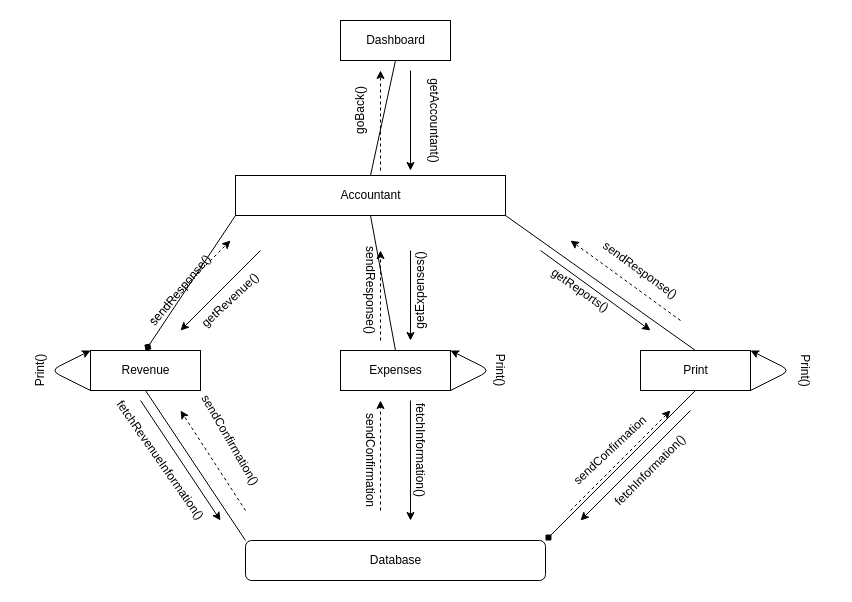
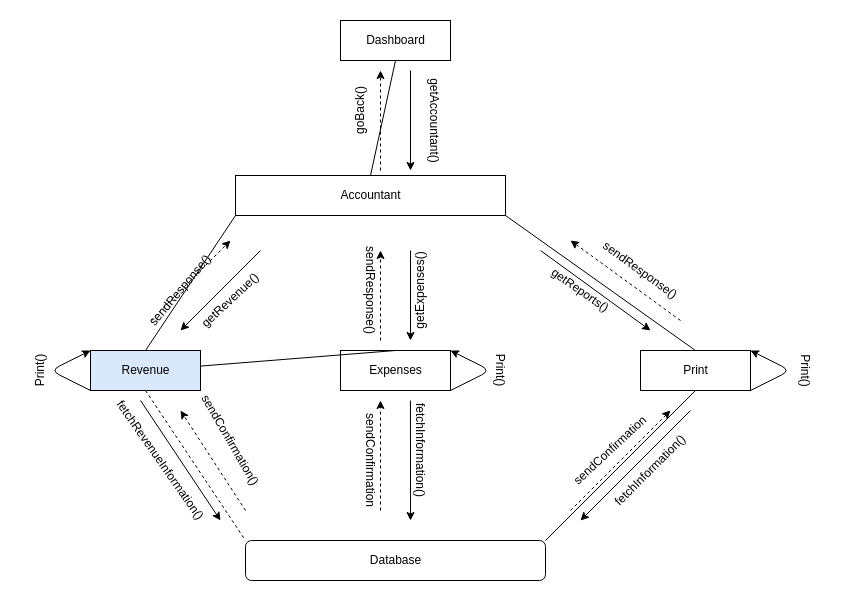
edge "Accountant" -- "Expenses": now "Revenue" -- "Expenses"
edge "Accountant" -> "Revenue": arrowhead diamond -> none
node "Revenue": fillcolor #ffffff -> #dae8fc
edge "Revenue" -- "Database": style solid -> dashed
edge "Print" -> "Database": arrowhead diamond -> none
